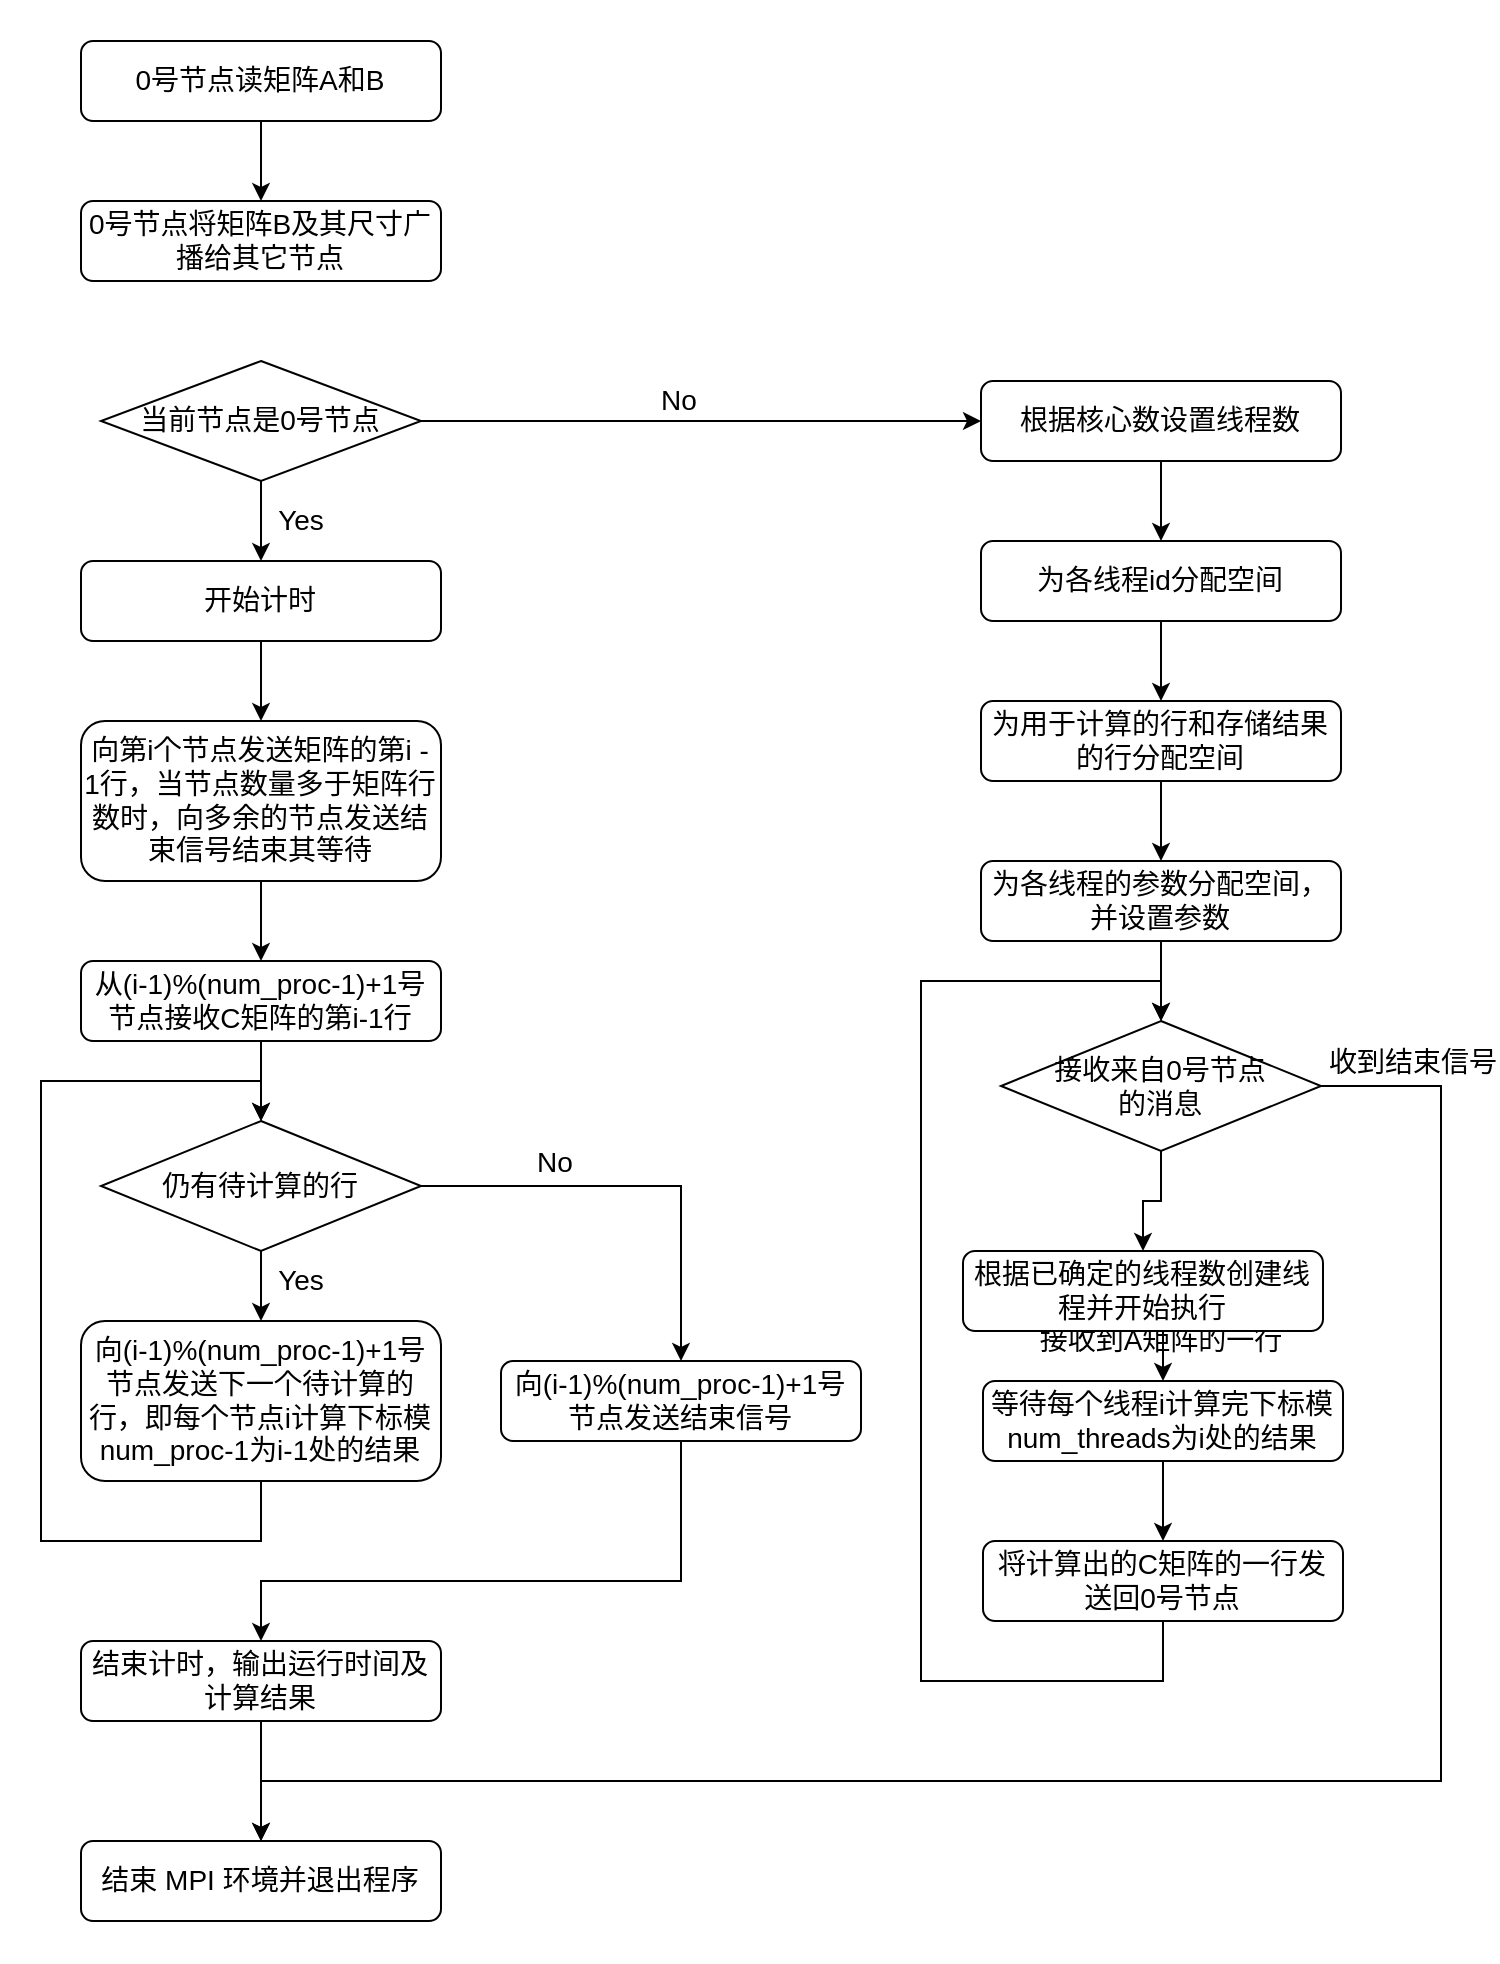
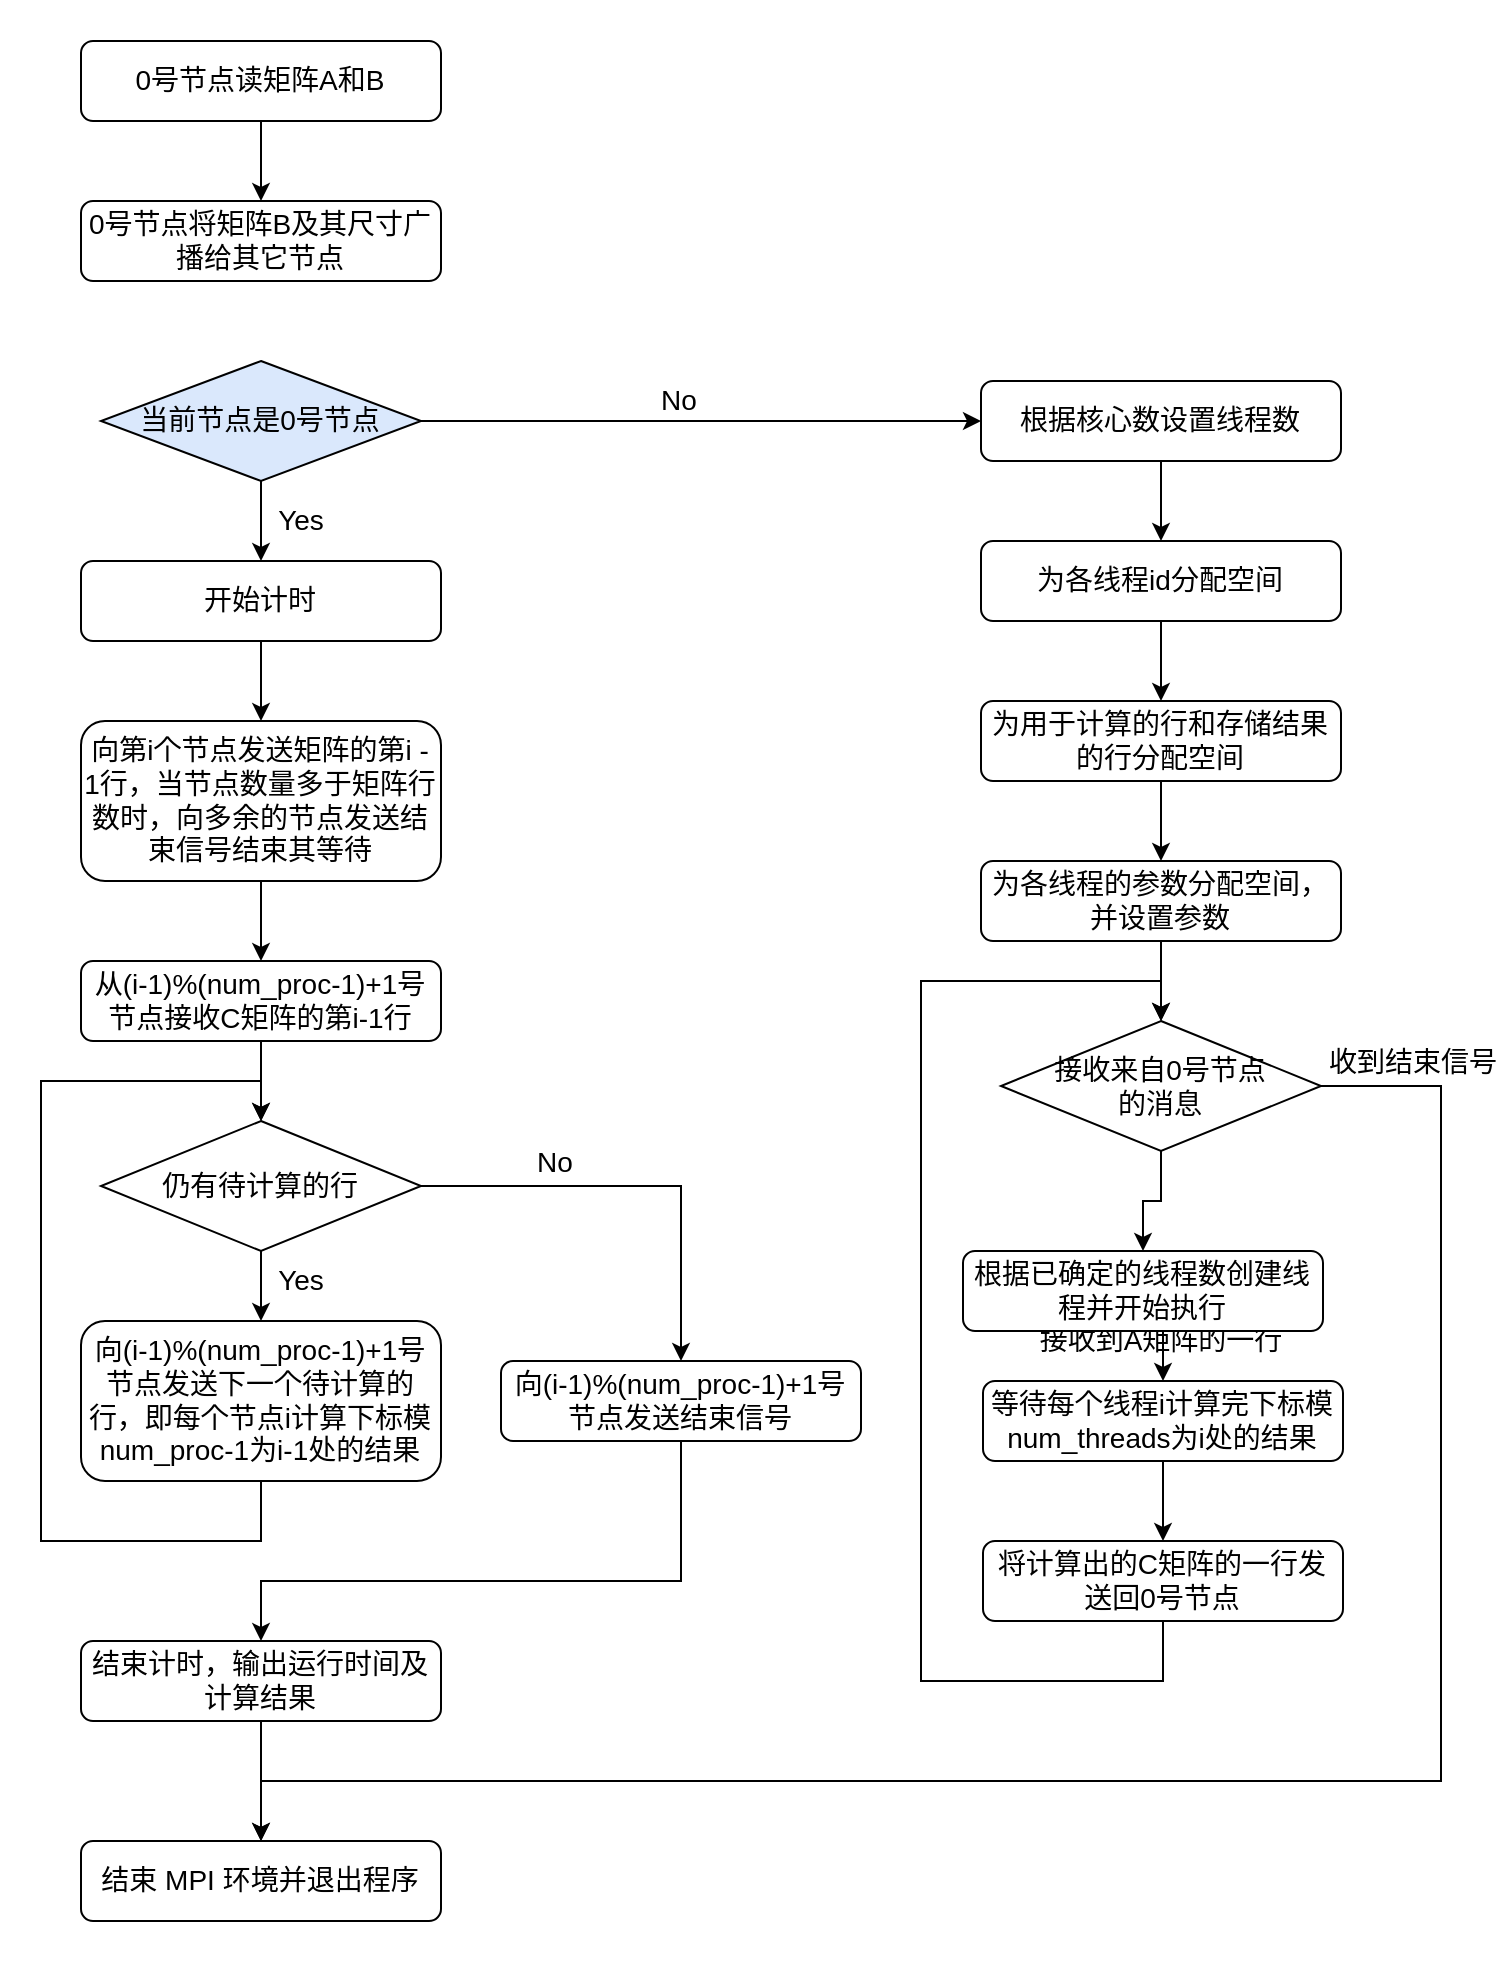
node "当前节点是0号节点": fillcolor #ffffff -> #dae8fc
